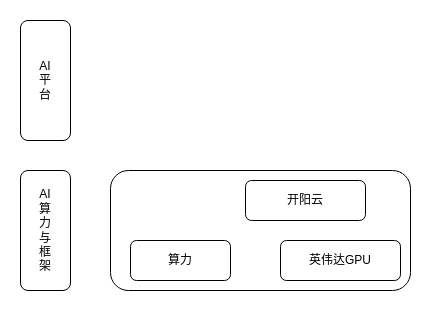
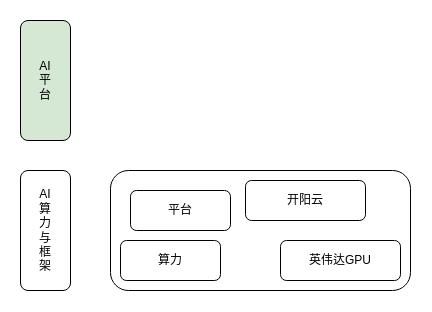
node "AI 平 台": fillcolor #ffffff -> #d5e8d4
node "平台": added
node "算力": moved (181, 261) -> (171, 261)
